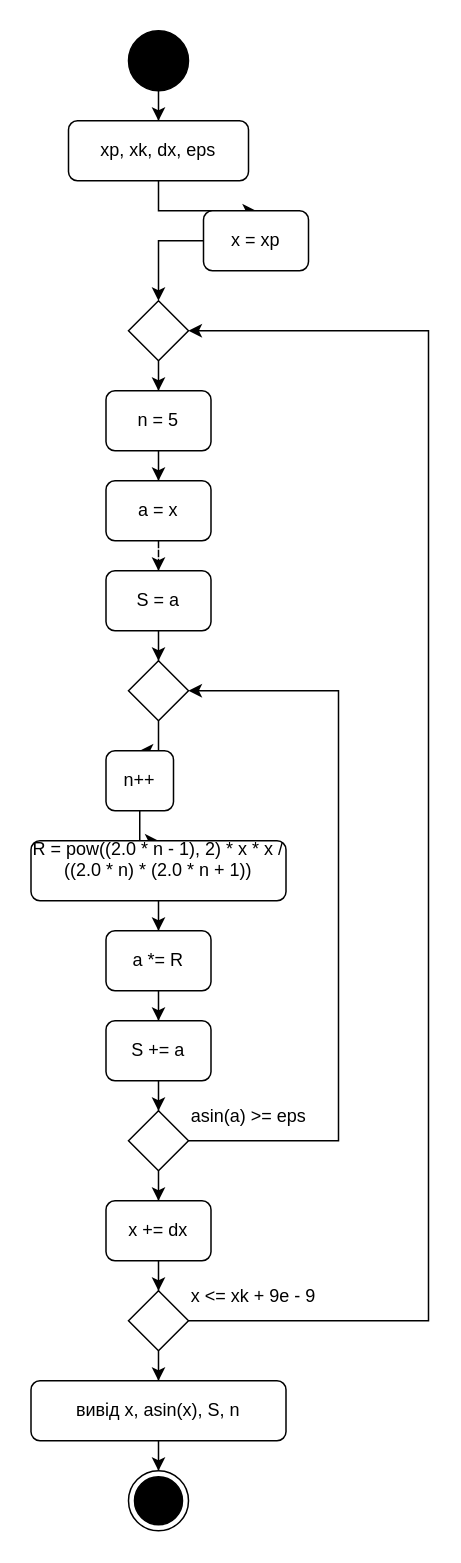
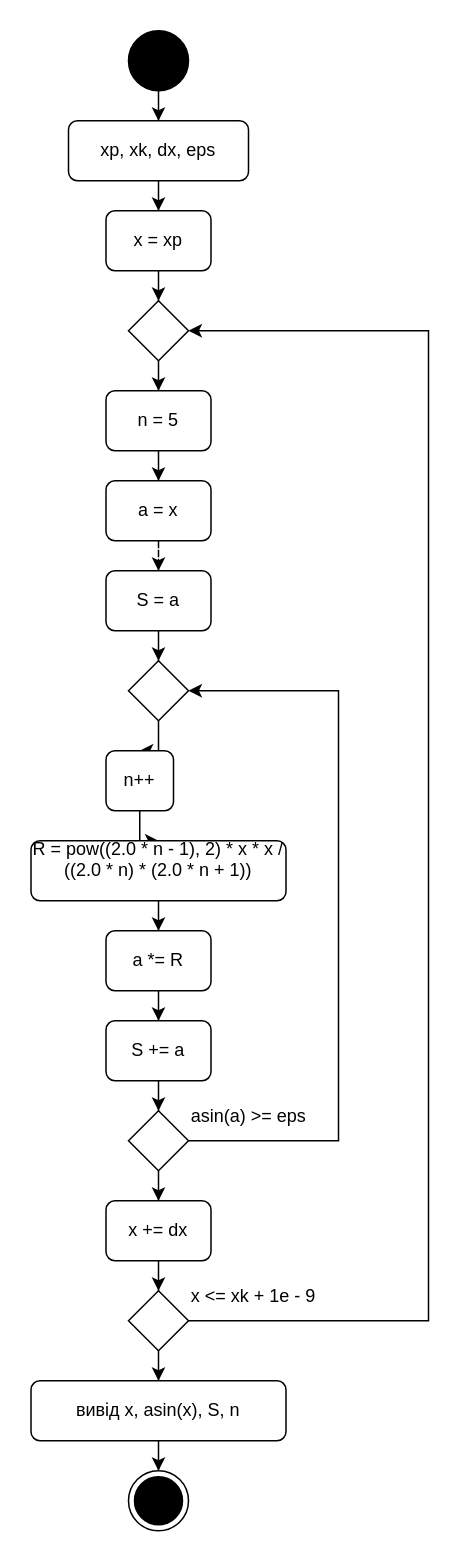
node "x = xp": moved (256, 241) -> (158, 241)
node "x <= xk + 9e - 9": label "x <= xk + 9e - 9" -> "x <= xk + 1e - 9"
